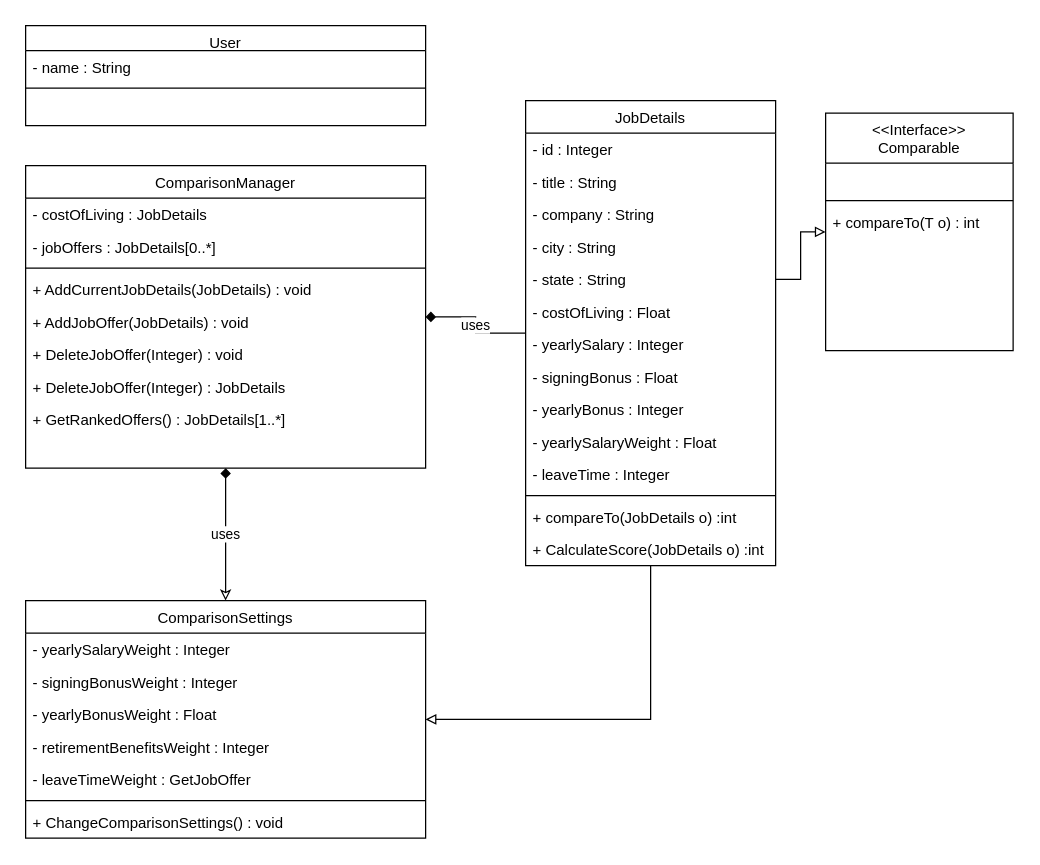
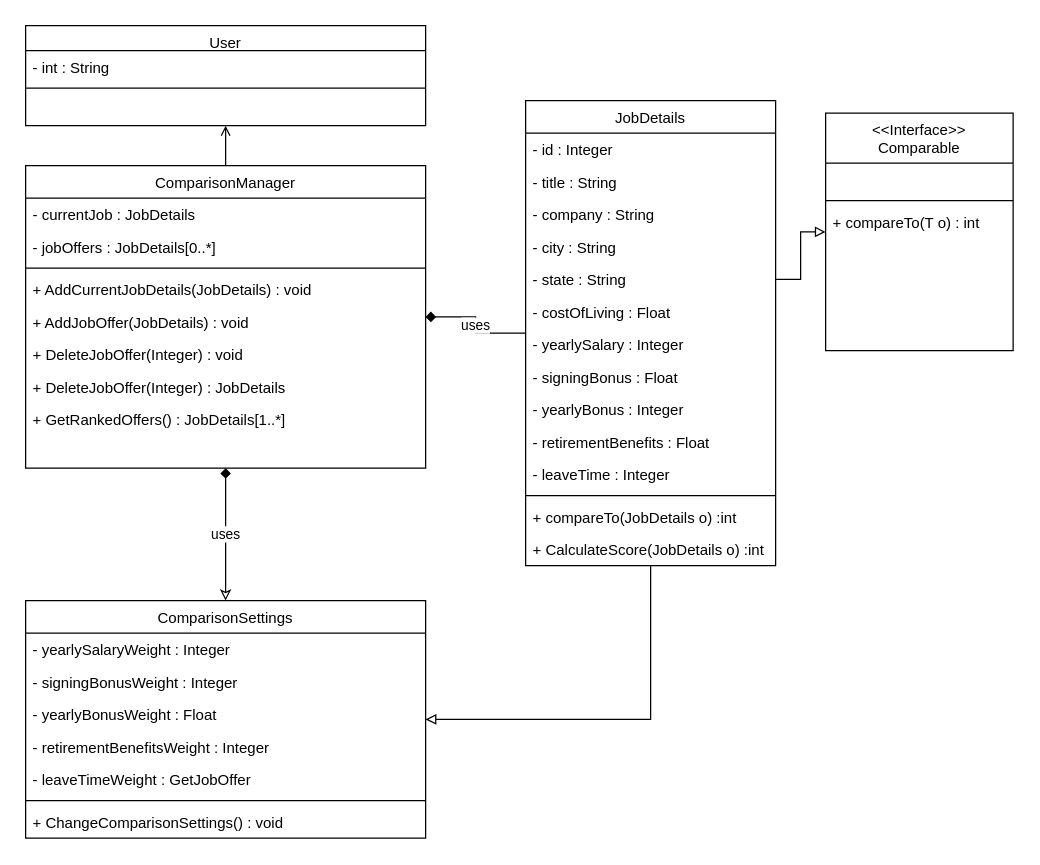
node "- name : String": label "- name : String" -> "- int : String"
edge "ComparisonManager" -> "User": added
node "- costOfLiving : JobDetails": label "- costOfLiving : JobDetails" -> "- currentJob : JobDetails"
node "- yearlySalaryWeight : Float": label "- yearlySalaryWeight : Float" -> "- retirementBenefits : Float"
